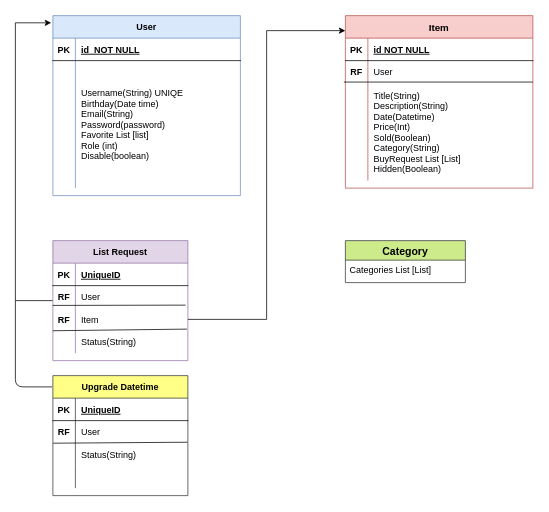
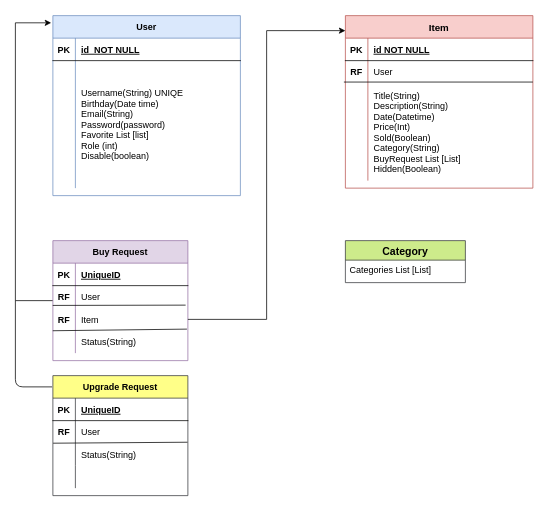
node "List Request": label "List Request" -> "Buy Request"
node "Upgrade Datetime": label "Upgrade Datetime" -> "Upgrade Request"
